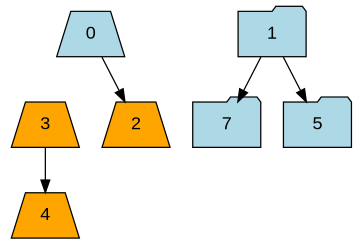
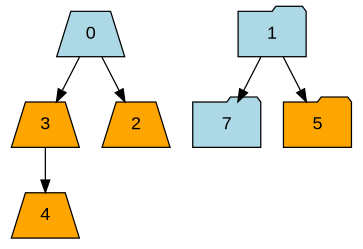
edge "0" -> "3": added
node "5": fillcolor lightblue -> orange
